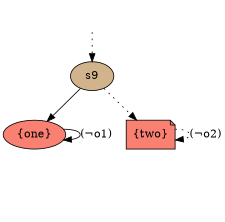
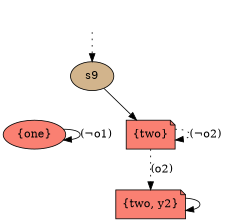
edge "s9" -> "{two}": style dotted -> solid
edge "s9" -> "{one}": removed
node "{two, y2}": added
